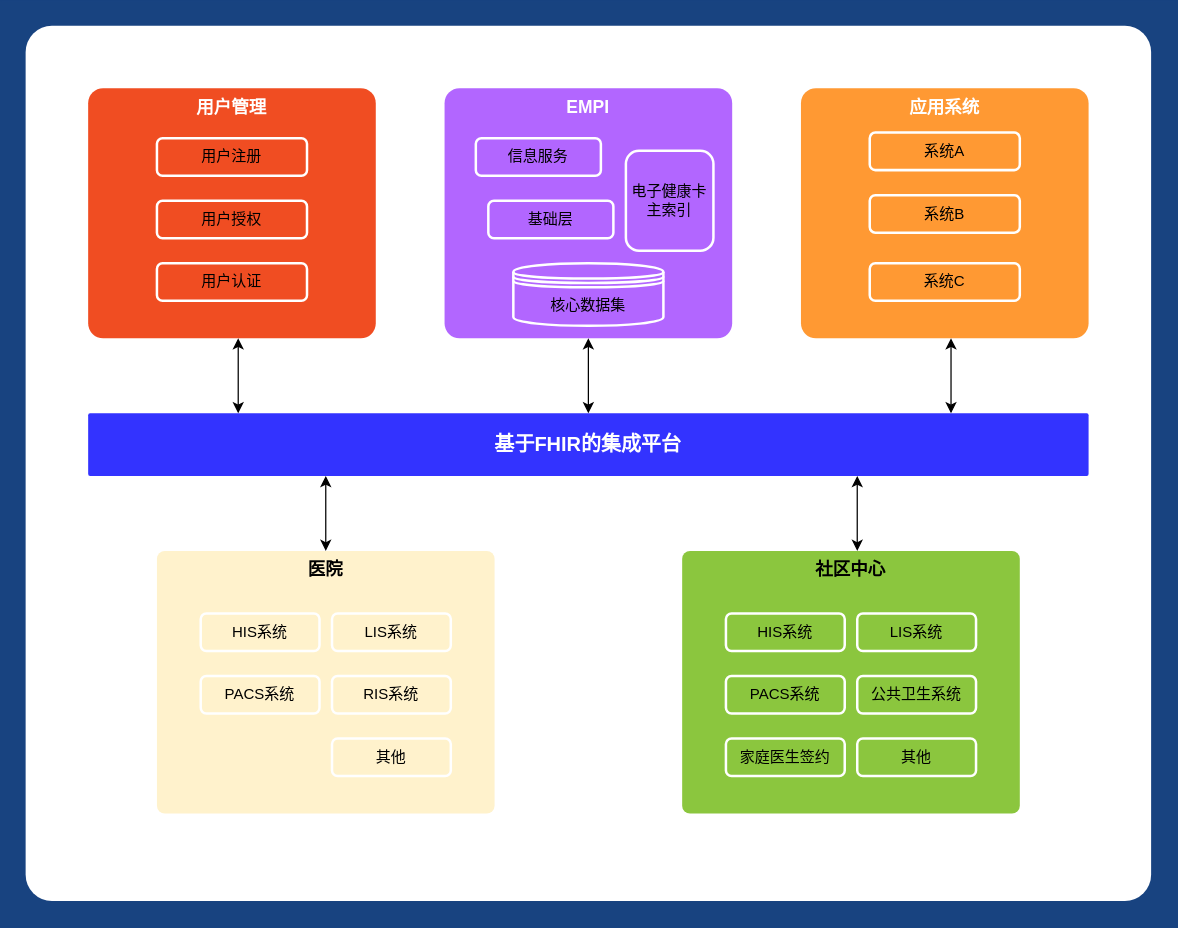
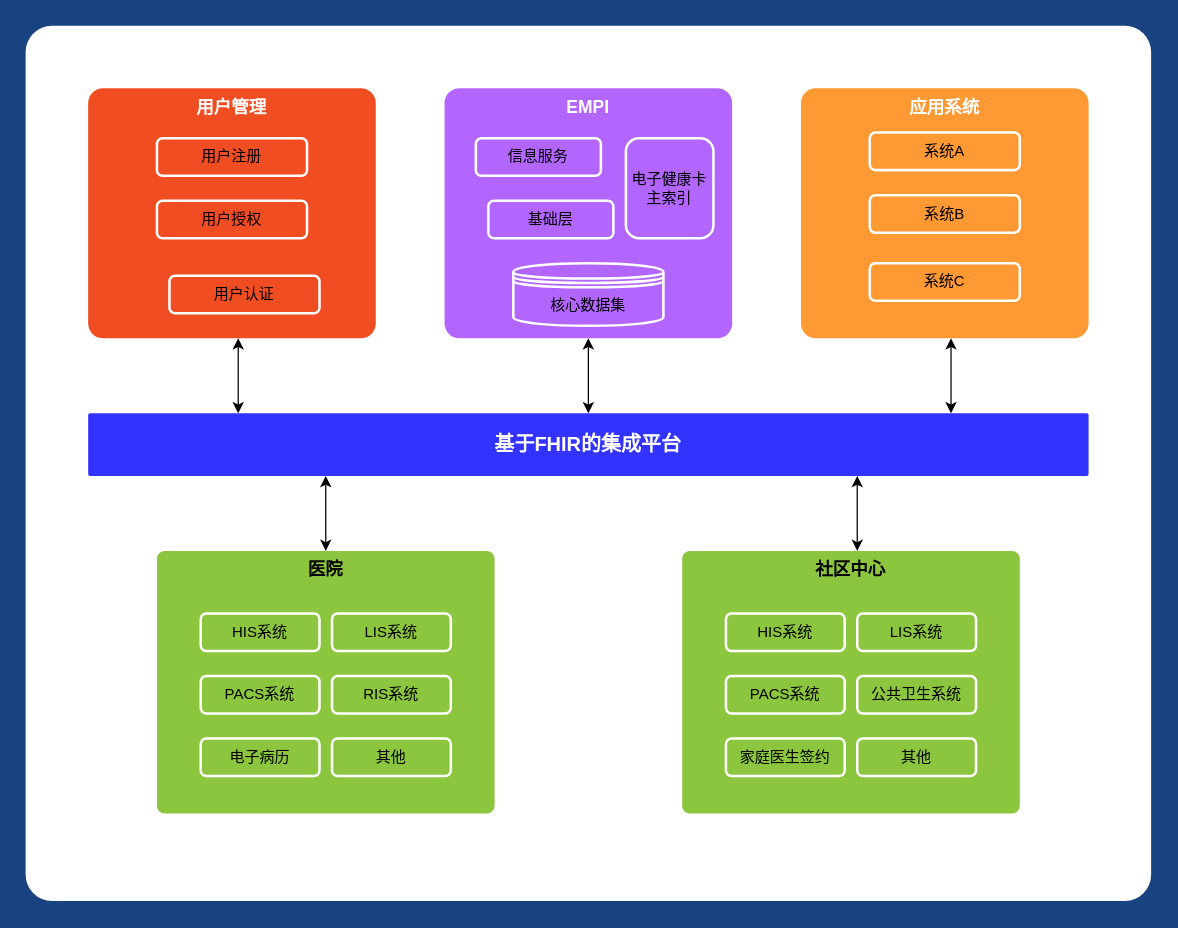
node "电子健康卡主索引": moved (669, 201) -> (669, 188)
node "用户认证": moved (232, 282) -> (244, 294)
node "医院": fillcolor #fff2cc -> #8bc63e
node "电子病历": added
